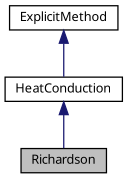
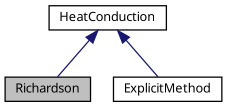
edge "HeatConduction" -> "ExplicitMethod": reversed
